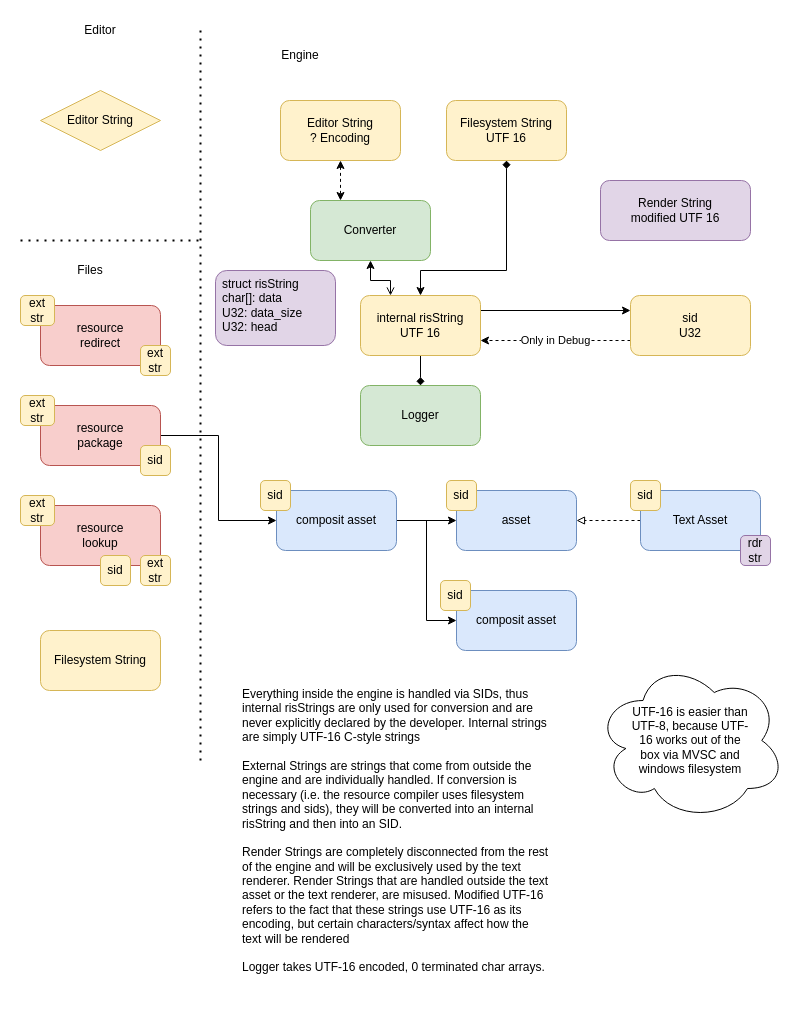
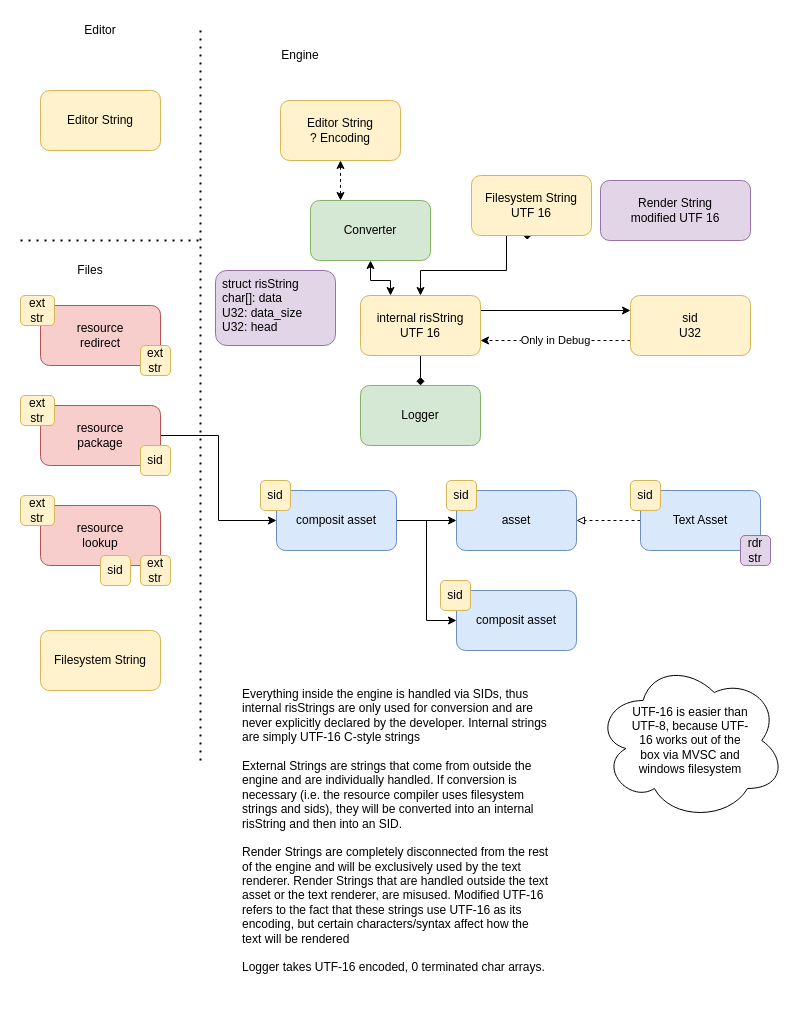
node "Editor String": shape diamond -> rounded rectangle
node "Filesystem String UTF 16": moved (507, 131) -> (532, 206)
edge "Converter" -- "internal risString UTF 16": arrowhead open -> classic
